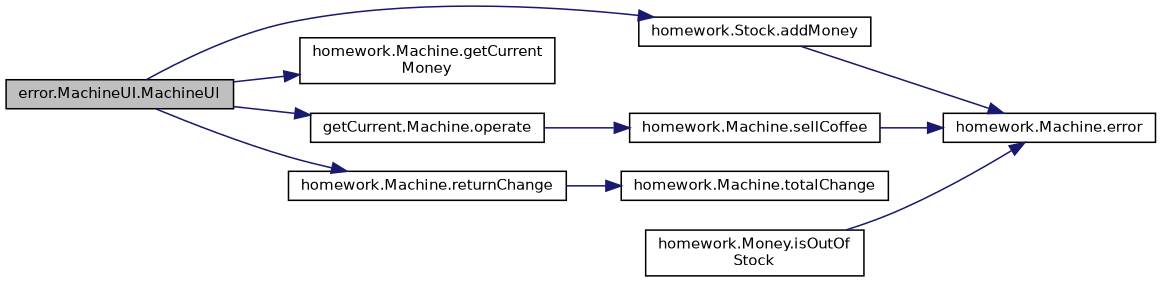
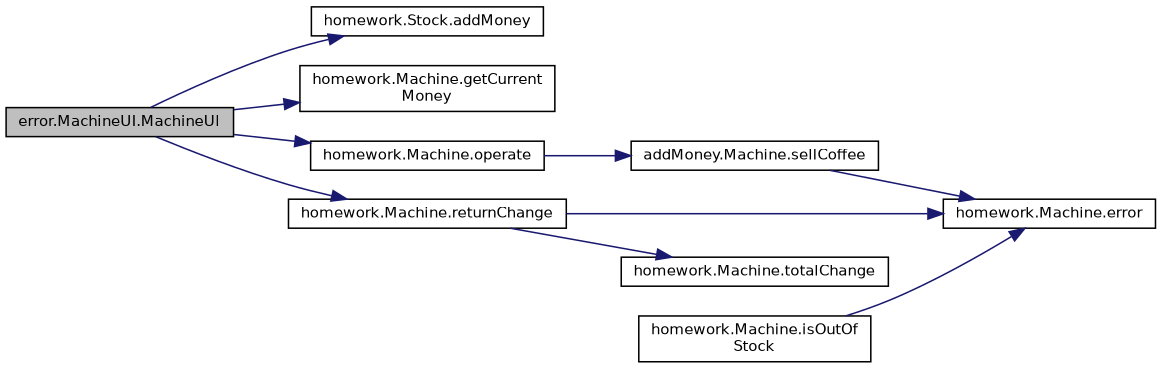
edge "homework.Stock.addMoney" -> "homework.Machine.error": now "homework.Machine.returnChange" -> "homework.Machine.error"
node "getCurrent.Machine.operate": label "getCurrent.Machine.operate" -> "homework.Machine.operate"
node "homework.Machine.sellCoffee": label "homework.Machine.sellCoffee" -> "addMoney.Machine.sellCoffee"
node "homework.Money.isOutOf Stock": label "homework.Money.isOutOf Stock" -> "homework.Machine.isOutOf Stock"
